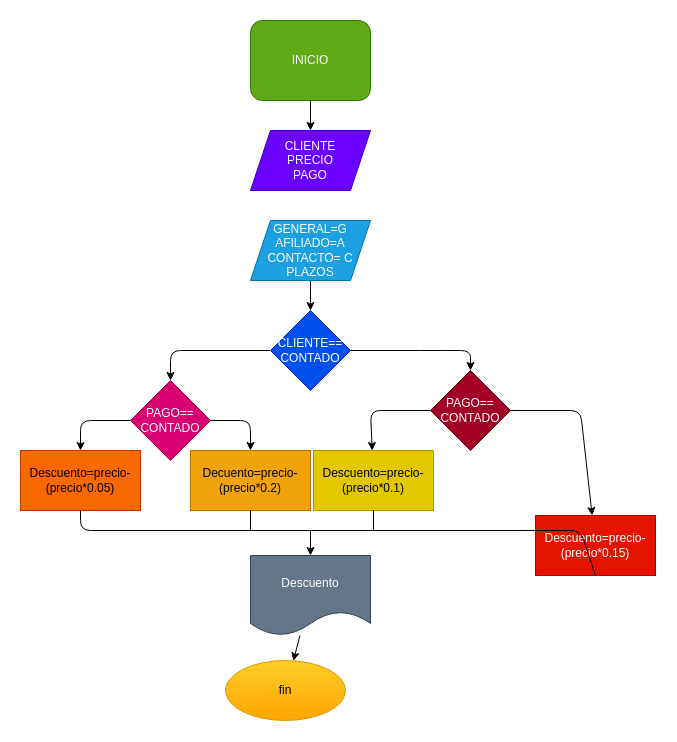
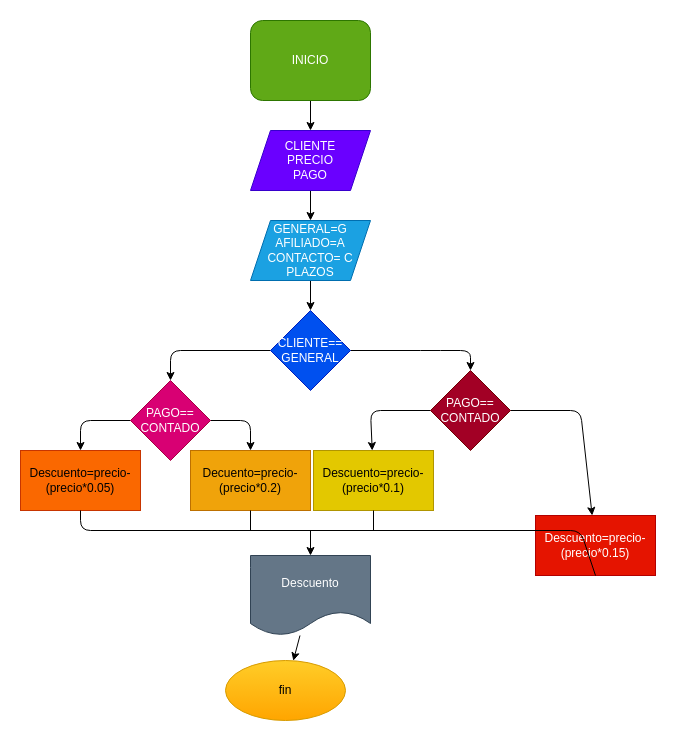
edge "CLIENTE PRECIO PAGO" -> "GENERAL=G AFILIADO=A CONTACTO= C PLAZOS": added
node "CLIENTE== CONTADO": label "CLIENTE== CONTADO" -> "CLIENTE== GENERAL"
